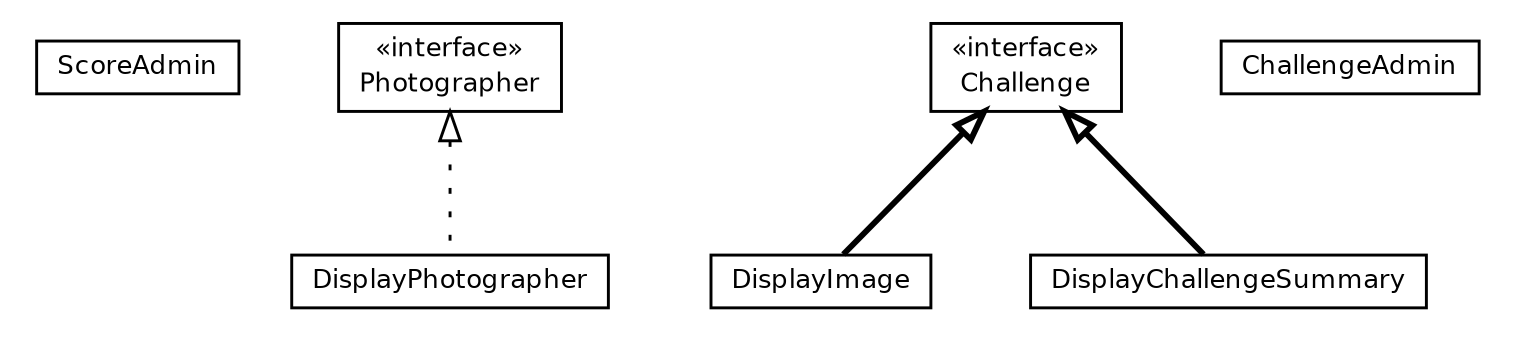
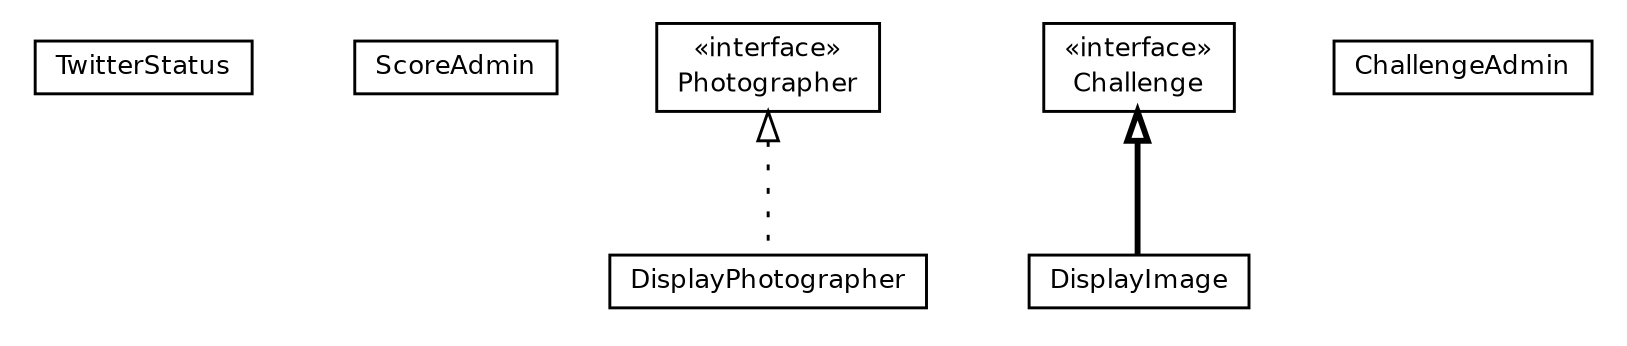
node "TwitterStatus": added
node "DisplayChallengeSummary": removed
